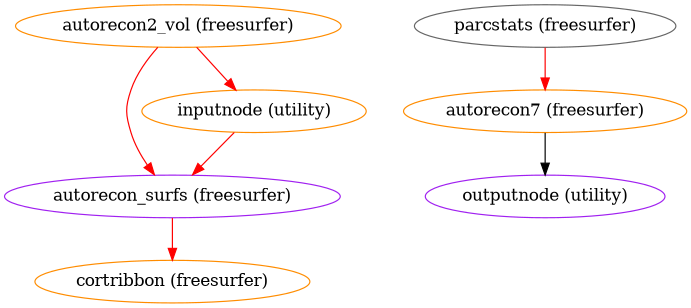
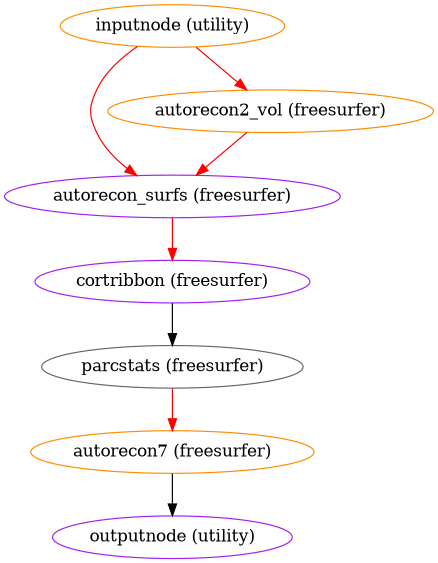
edge "autorecon2_vol (freesurfer)" -> "inputnode (utility)": reversed
node "cortribbon (freesurfer)": color darkorange -> purple
edge "cortribbon (freesurfer)" -> "parcstats (freesurfer)": added
